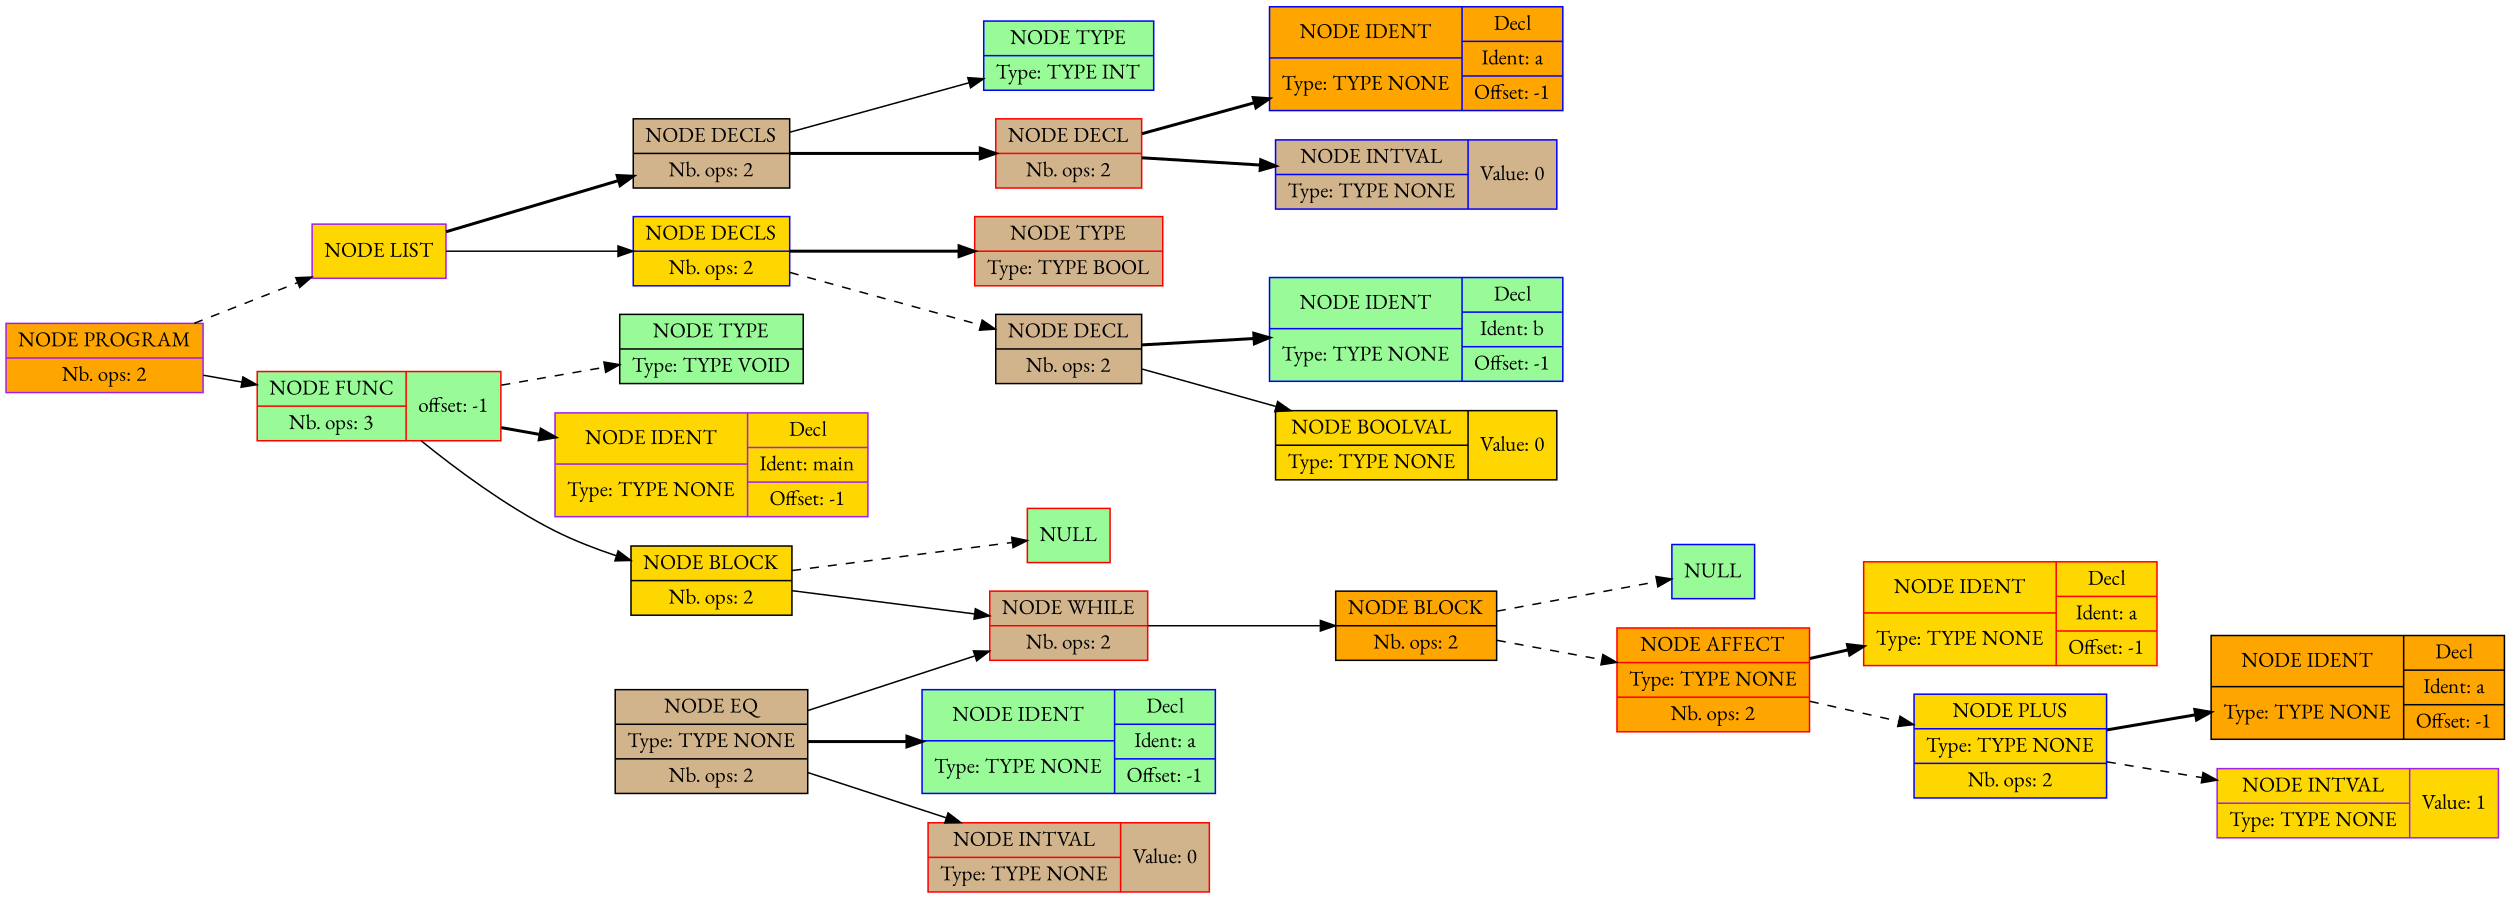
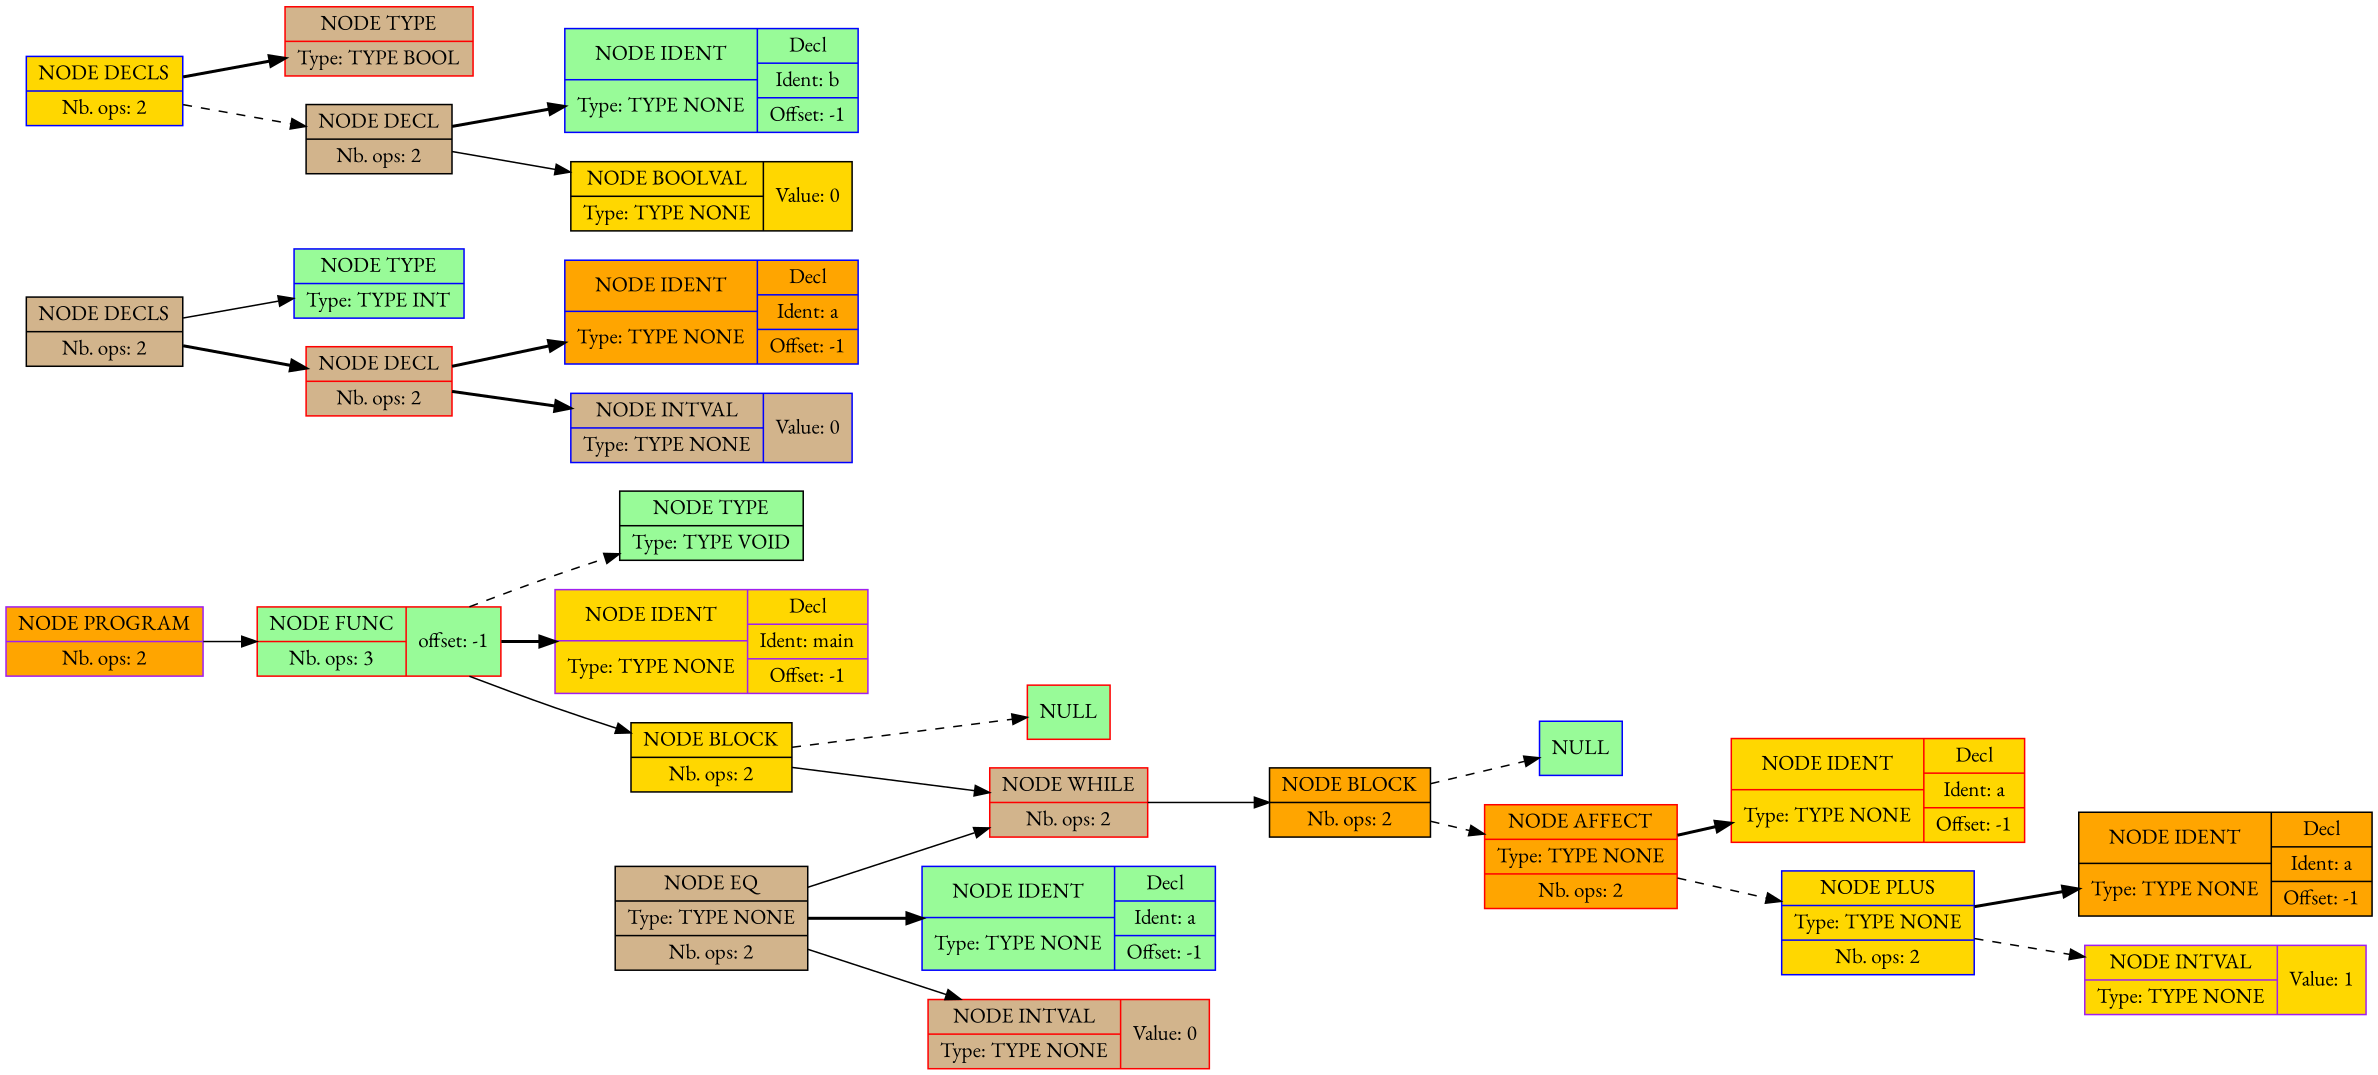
node "NODE LIST": removed
